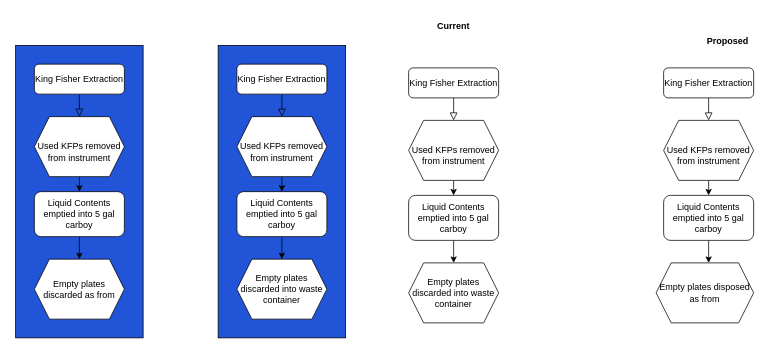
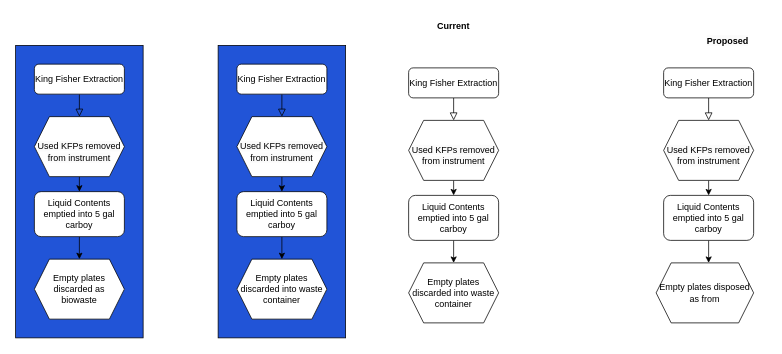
node "Empty plates discarded as from": label "Empty plates discarded as from" -> "Empty plates discarded as biowaste"
